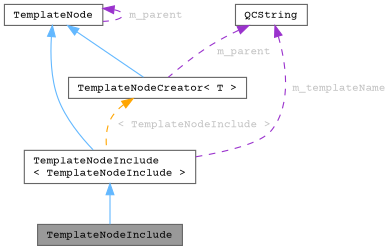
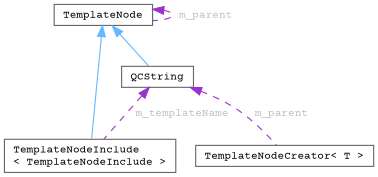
edge "TemplateNodeCreator< T >" -> "TemplateNode": now "QCString" -> "TemplateNode"
edge "TemplateNodeInclude < TemplateNodeInclude >" -> "TemplateNodeCreator< T >": removed, label "< TemplateNodeInclude >"
node "TemplateNodeInclude": removed
